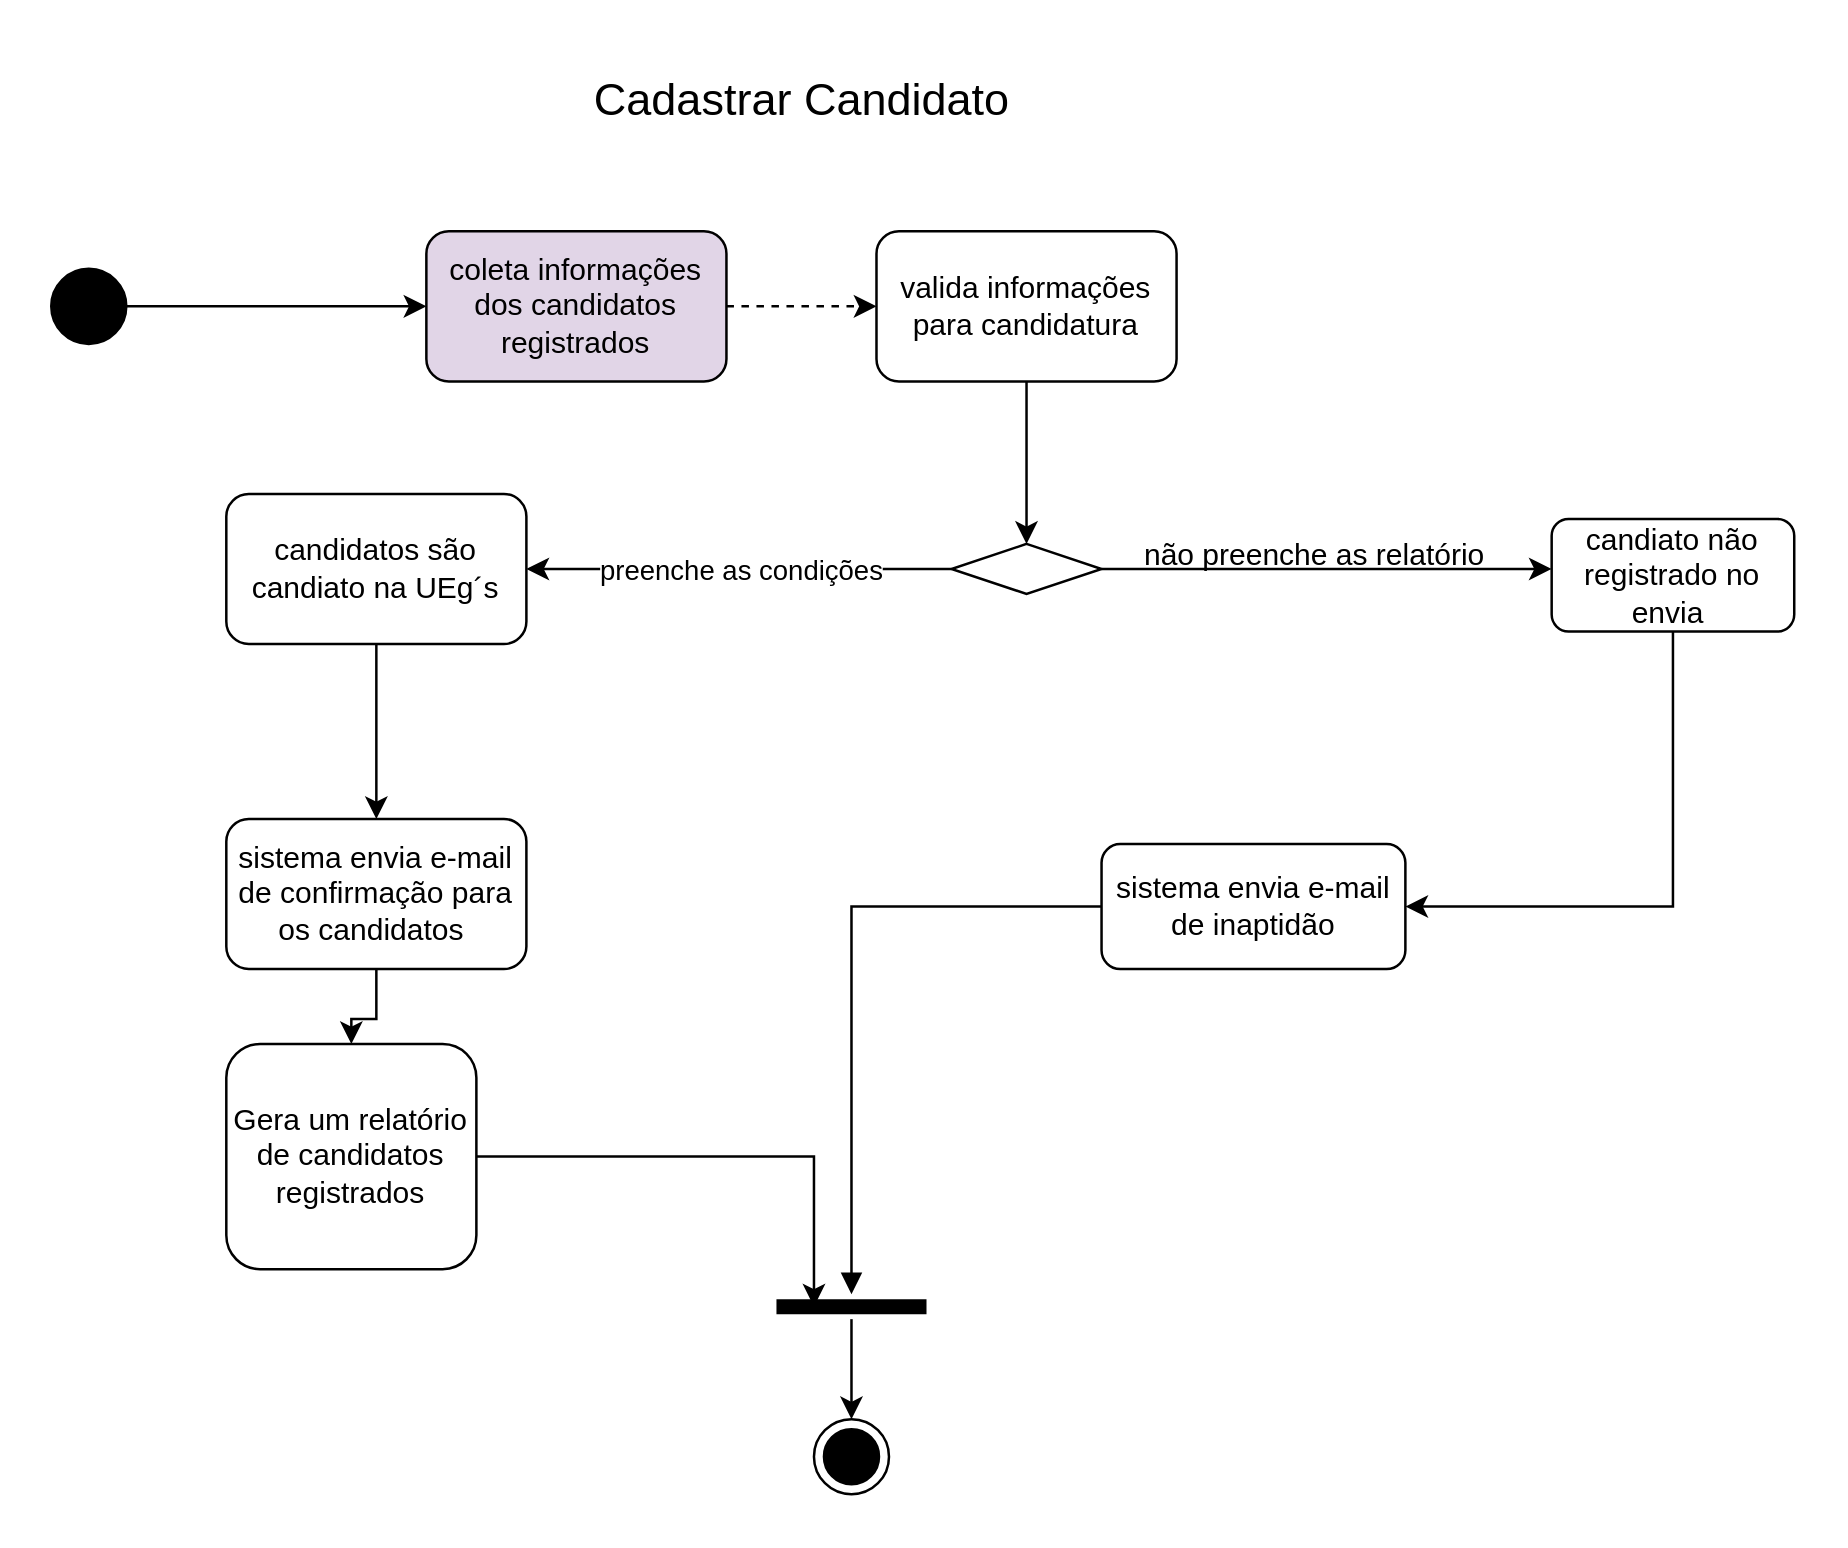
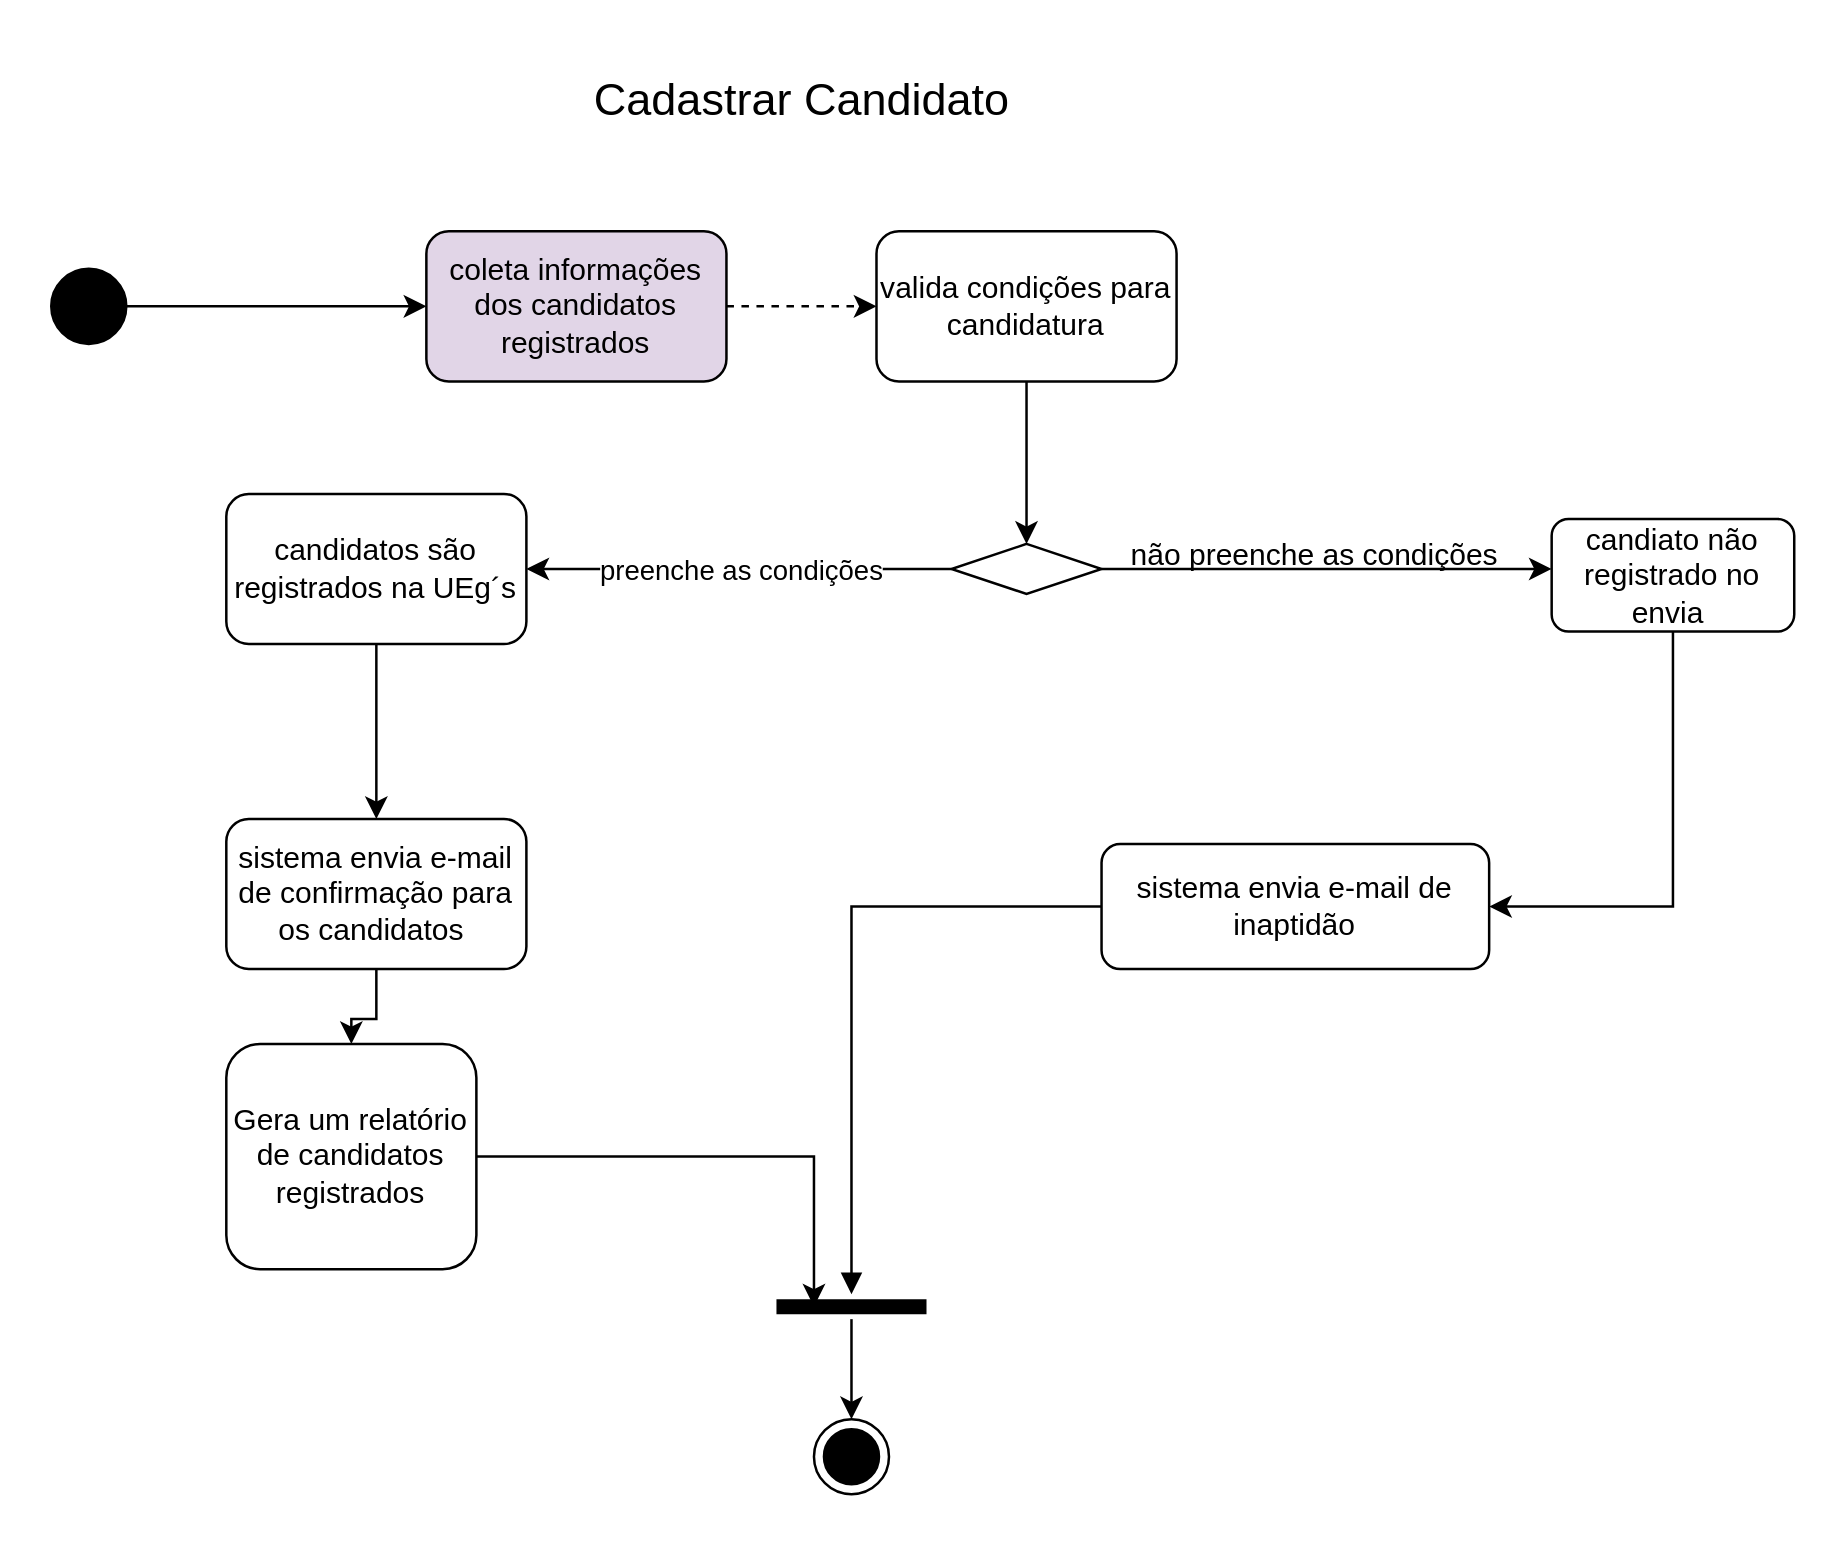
node "valida informações para candidatura": label "valida informações para candidatura" -> "valida condições para candidatura"
node "não preenche as relatório": label "não preenche as relatório" -> "não preenche as condições"
node "candidatos são candiato na UEg´s": label "candidatos são candiato na UEg´s" -> "candidatos são registrados na UEg´s"
node "sistema envia e-mail de inaptidão": size 304x125 -> 388x125
